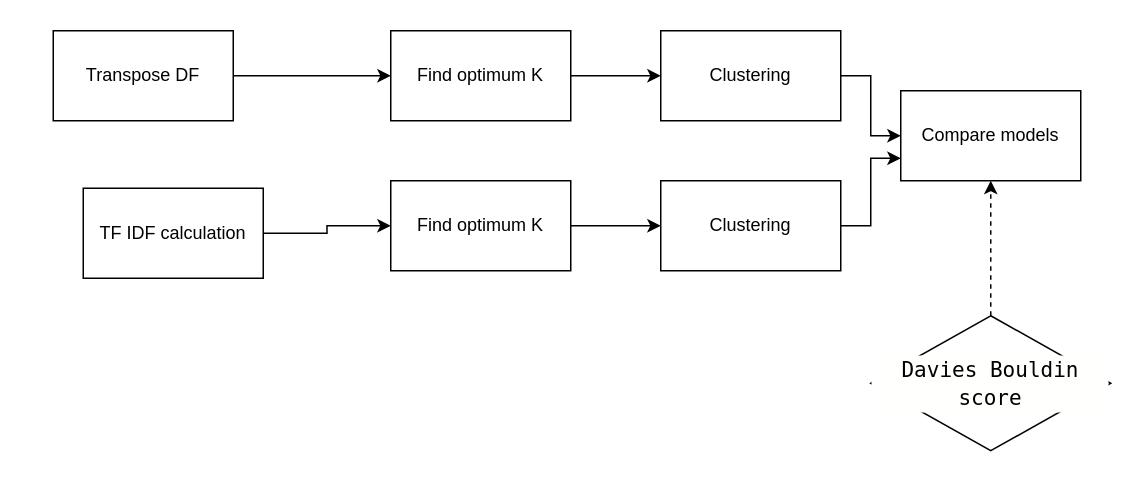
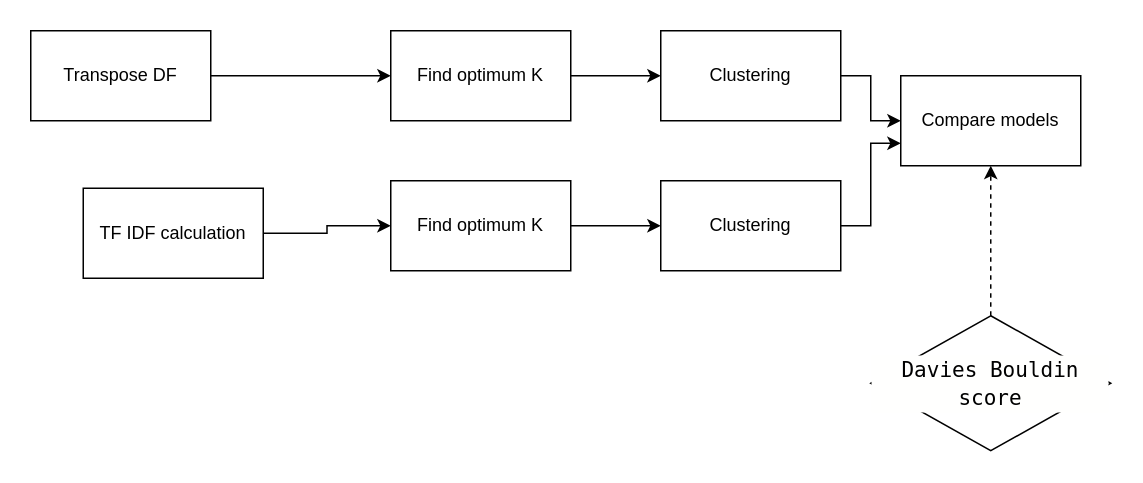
node "Transpose DF": moved (143, 76) -> (121, 76)
node "Compare models": moved (991, 136) -> (991, 121)
